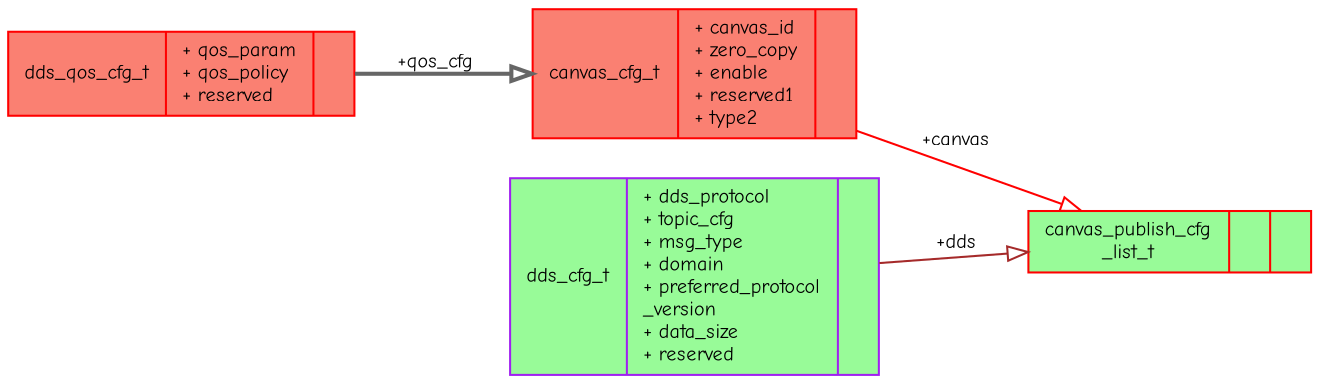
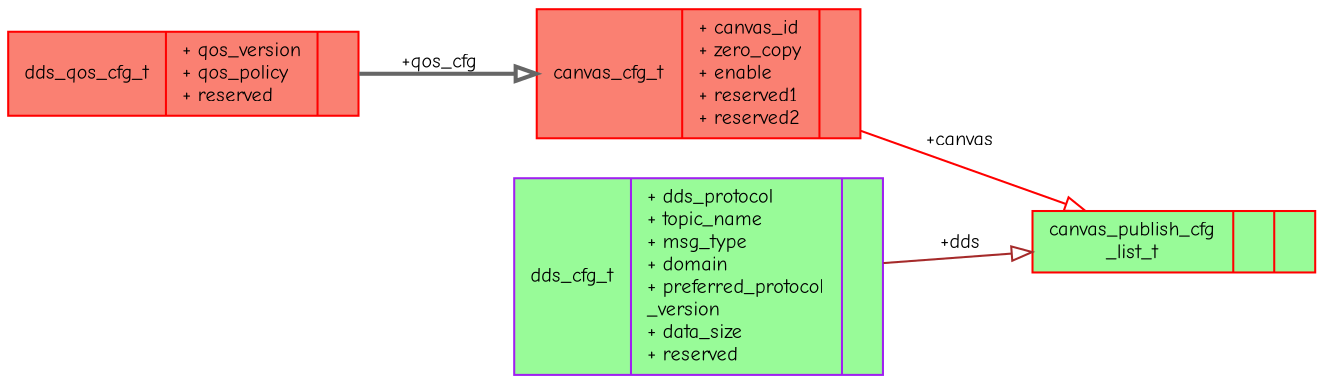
node "dds_qos_cfg_t": text "+ qos_param" -> "+ qos_version"
node "canvas_cfg_t": text "+ type2" -> "+ reserved2"
node "dds_cfg_t": text "+ topic_cfg" -> "+ topic_name"
